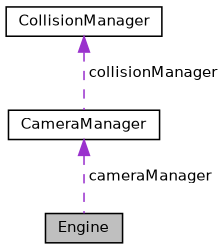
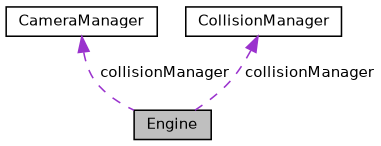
edge "CameraManager" -> "CollisionManager": now "Engine" -> "CollisionManager"
edge "Engine" -> "CameraManager": label " cameraManager" -> " collisionManager"
